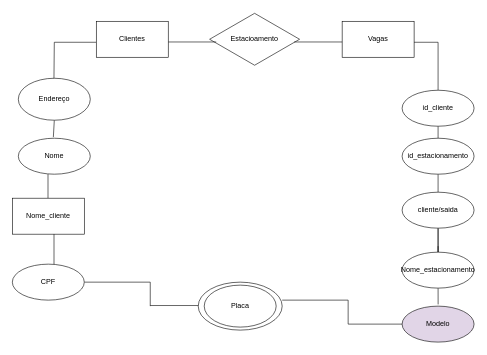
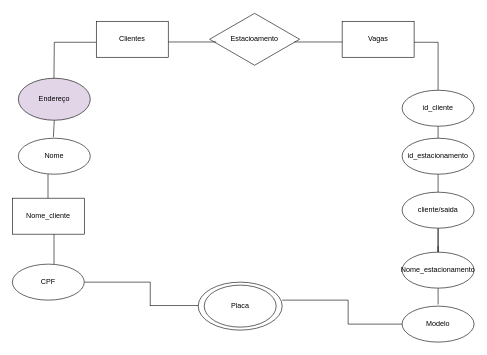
node "Endereço": fillcolor #ffffff -> #e1d5e7
node "Modelo": fillcolor #e1d5e7 -> #ffffff
